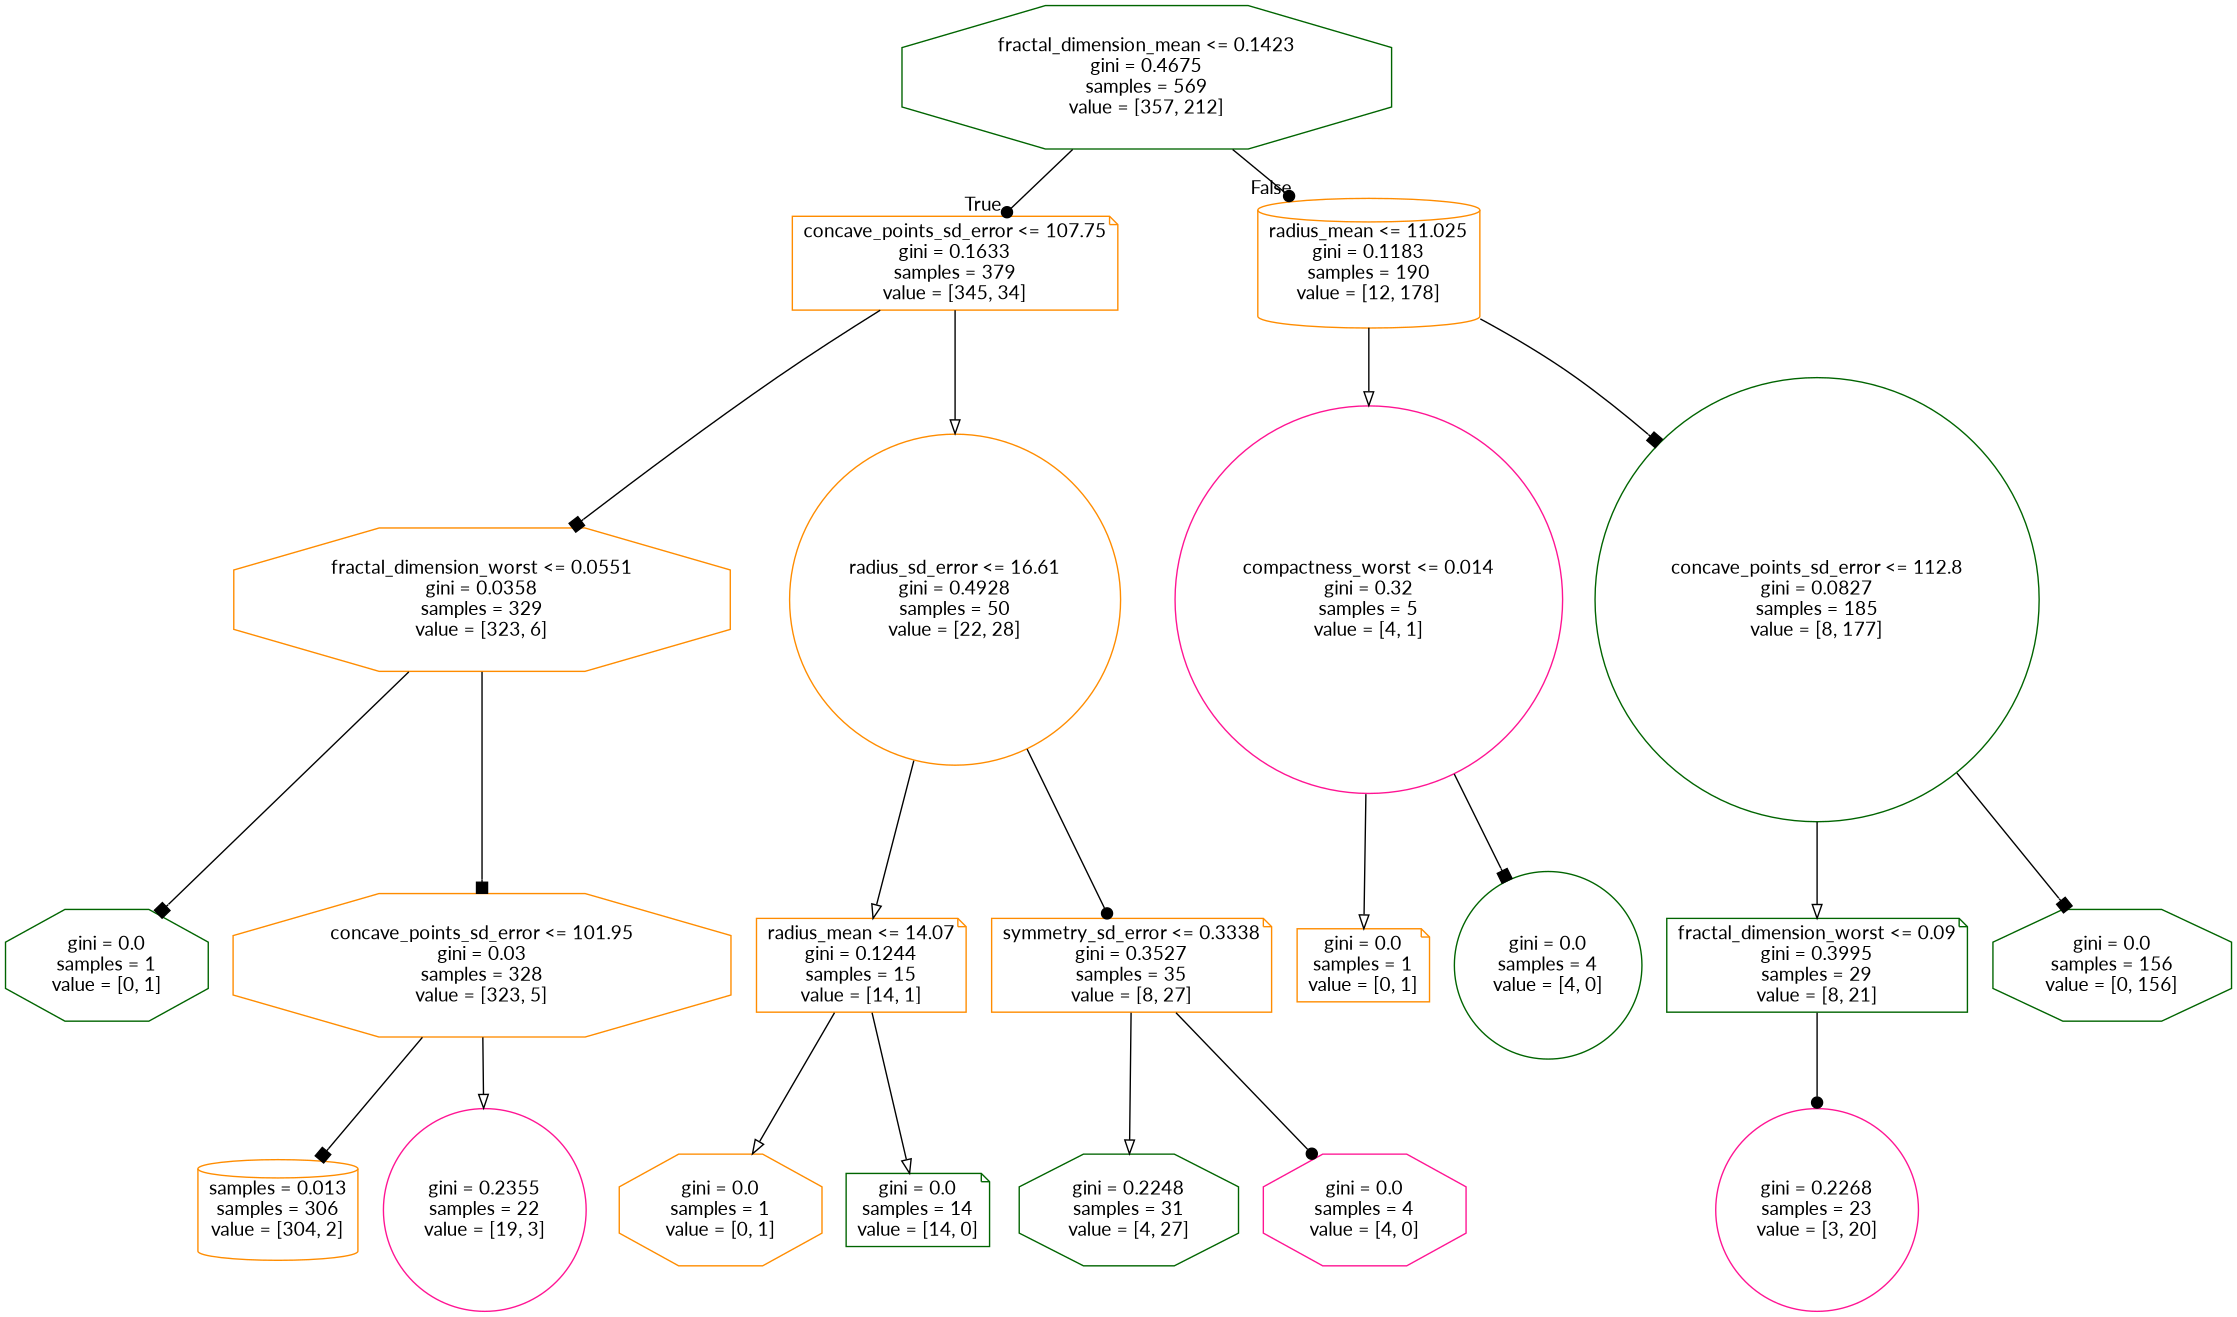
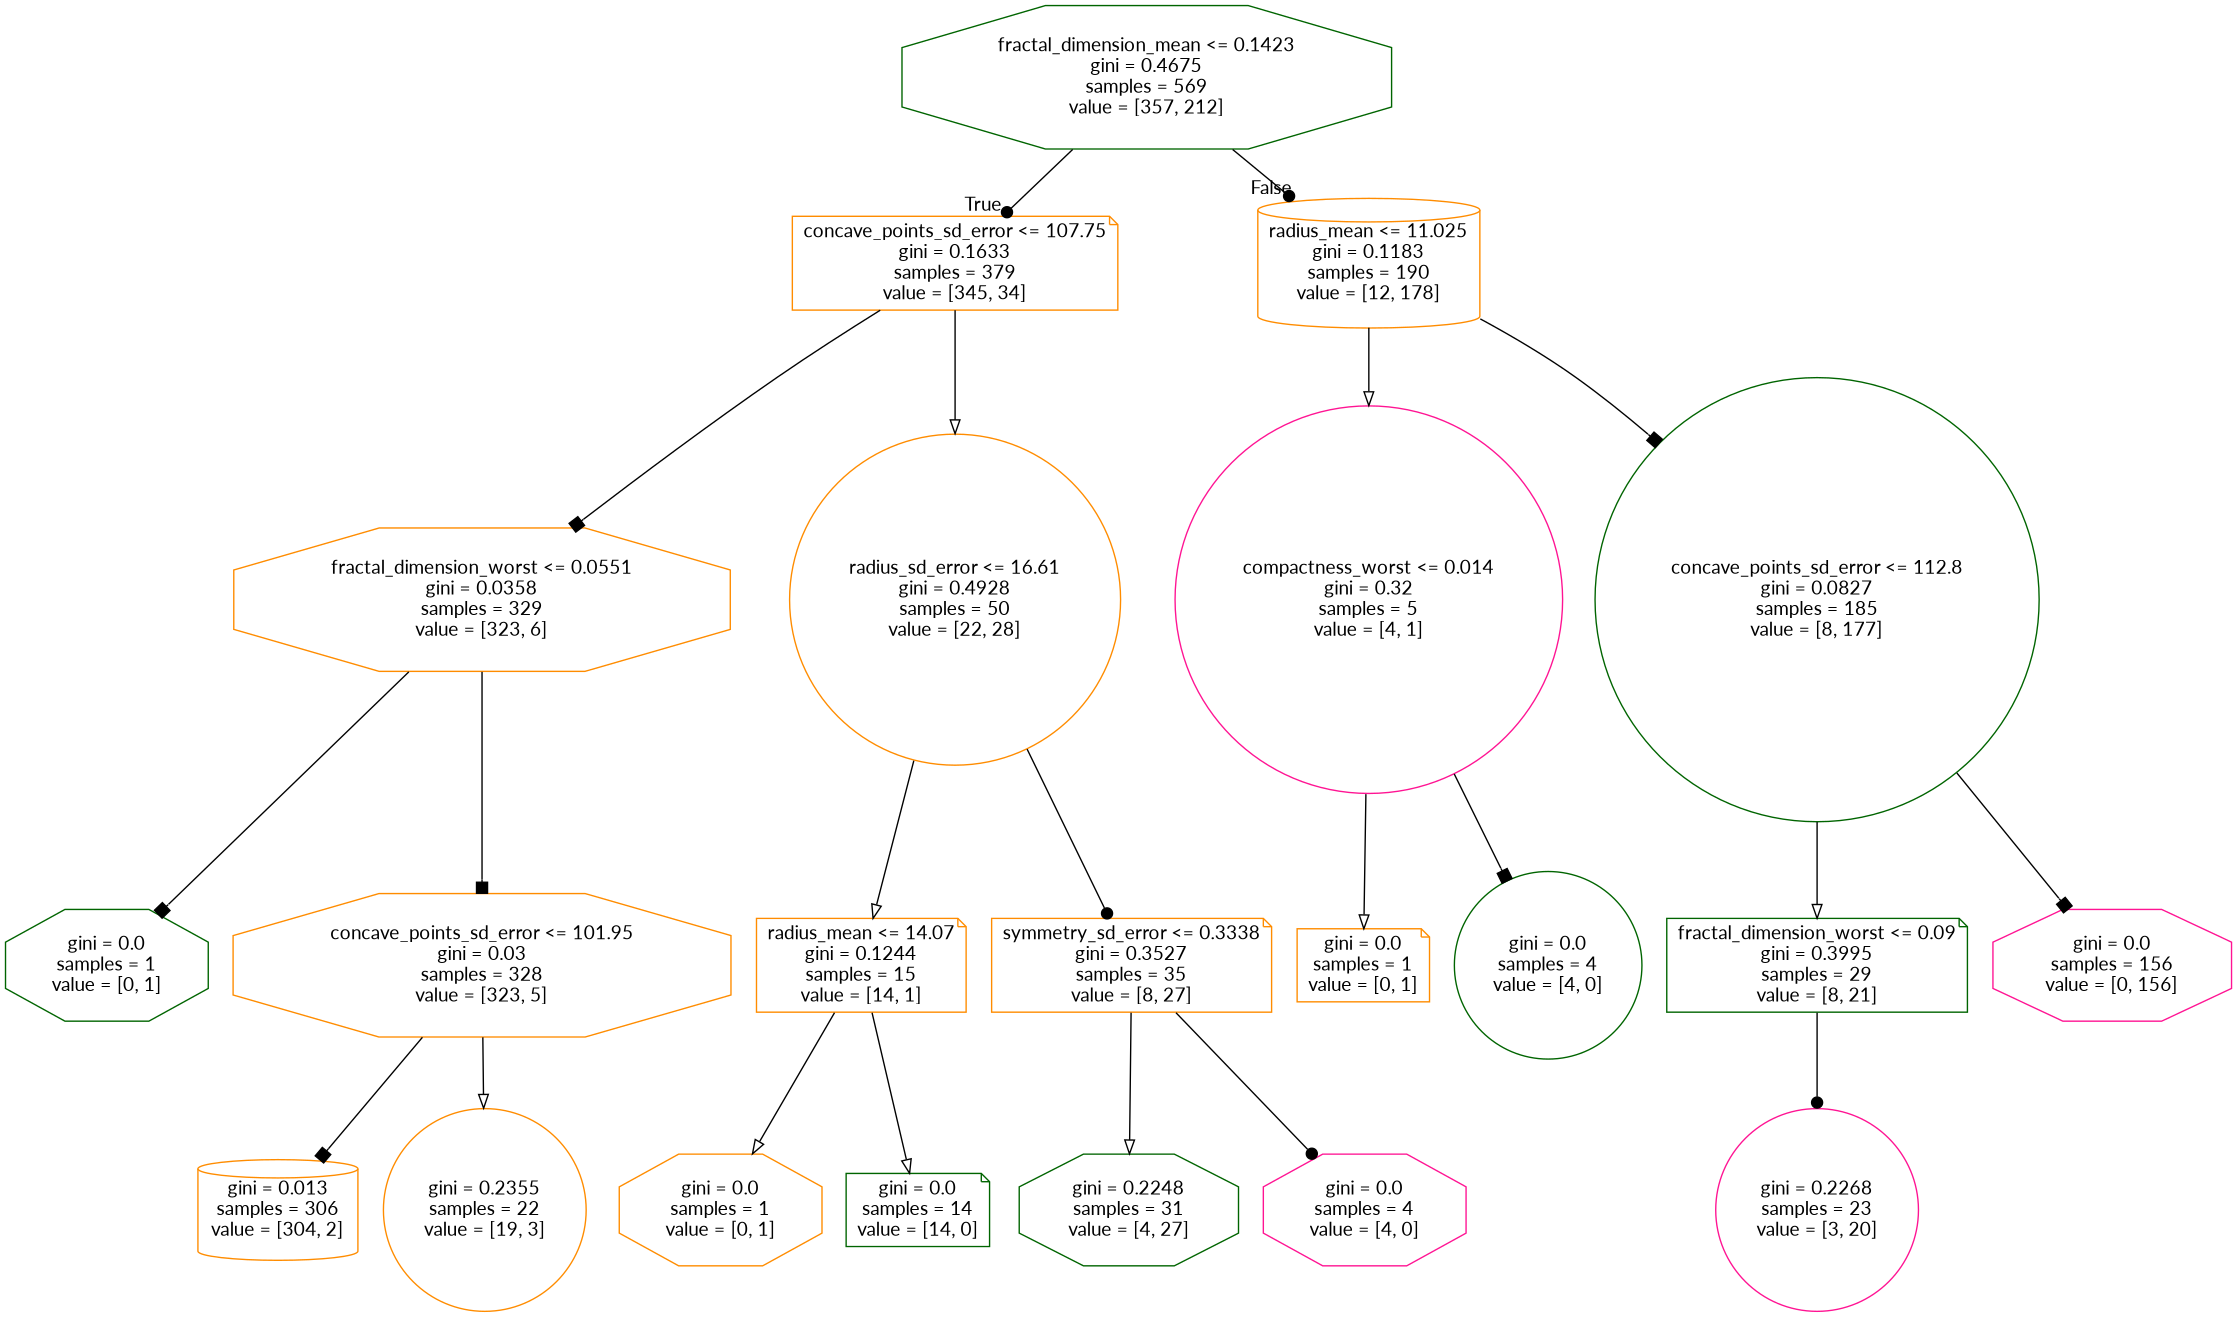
node "gini = 0.0 samples = 156 value = [0, 156]": color darkgreen -> deeppink
node "samples = 0.013 samples = 306 value = [304, 2]": label "samples = 0.013 samples = 306 value = [304, 2]" -> "gini = 0.013 samples = 306 value = [304, 2]"
node "gini = 0.2355 samples = 22 value = [19, 3]": color deeppink -> darkorange
